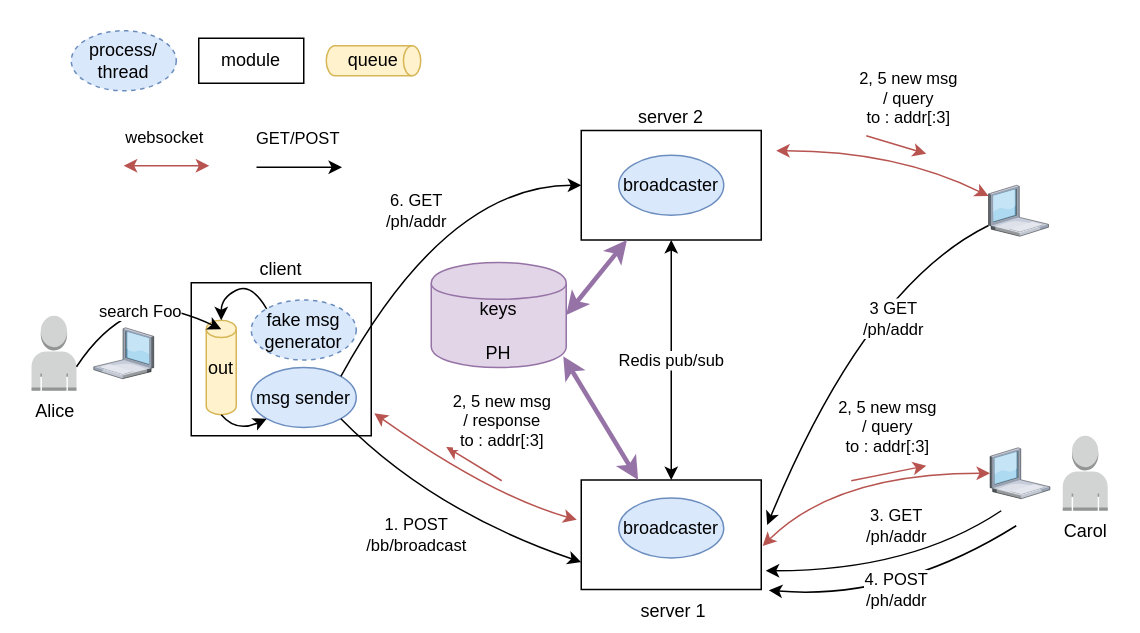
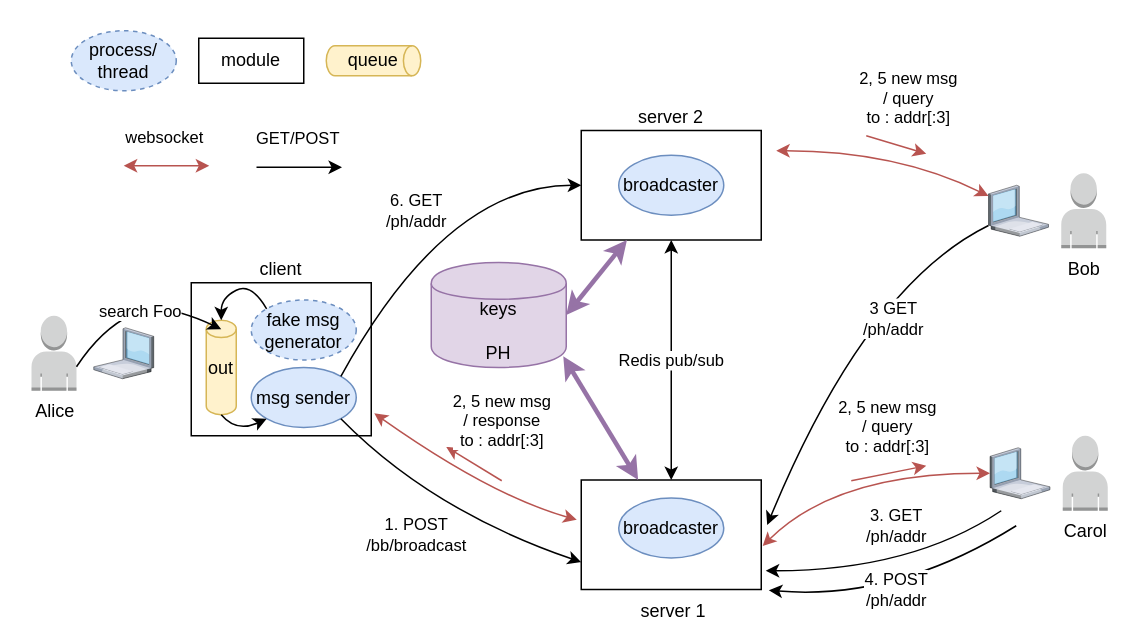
node "Bob": added
